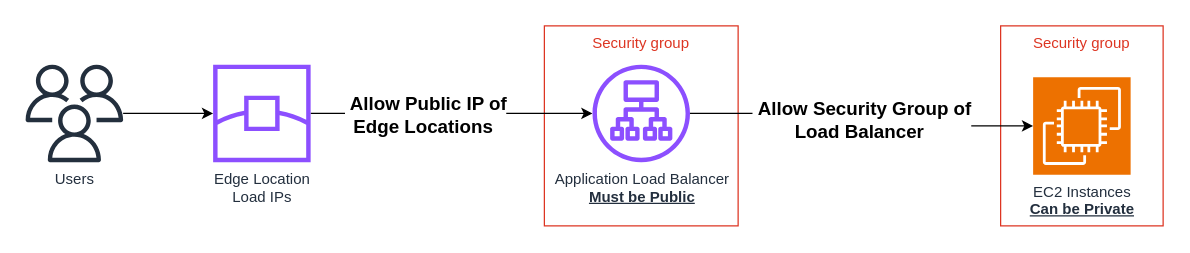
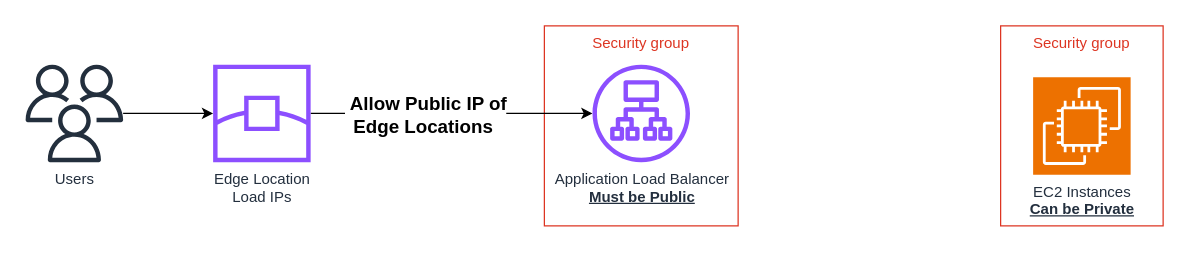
edge "Application Load Balancer Must be Public" -> "EC2 Instances Can be Private": removed, label "Allow Security Group of Load Balancer"
